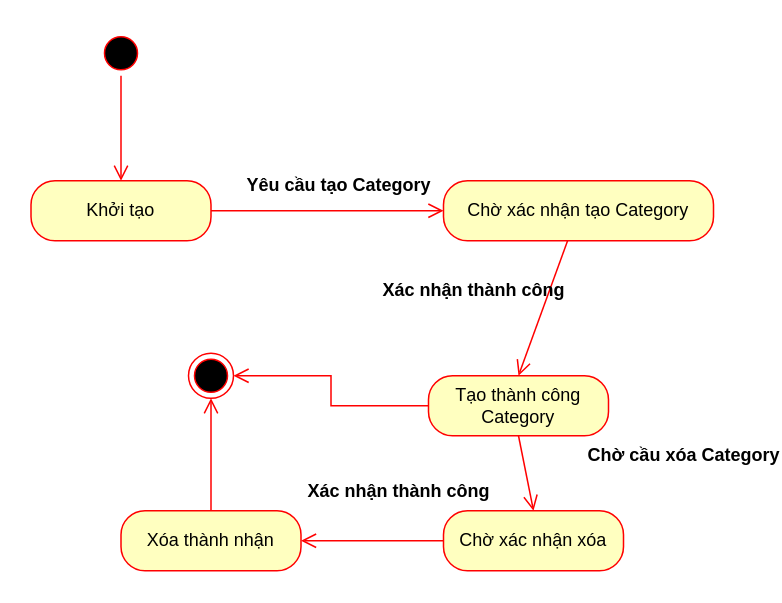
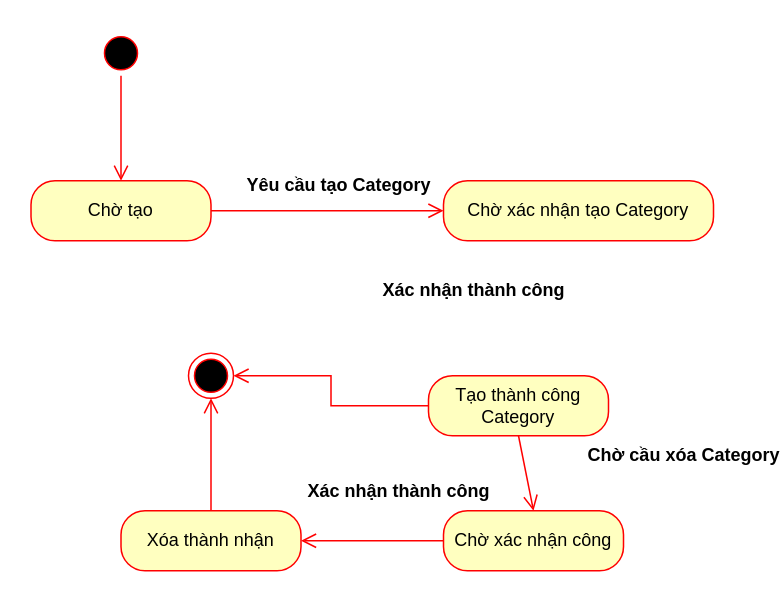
node "Khởi tạo": label "Khởi tạo" -> "Chờ tạo"
edge "Chờ xác nhận tạo Category" -> "Tạo thành công Category": removed
node "Chờ xác nhận xóa": label "Chờ xác nhận xóa" -> "Chờ xác nhận công"
